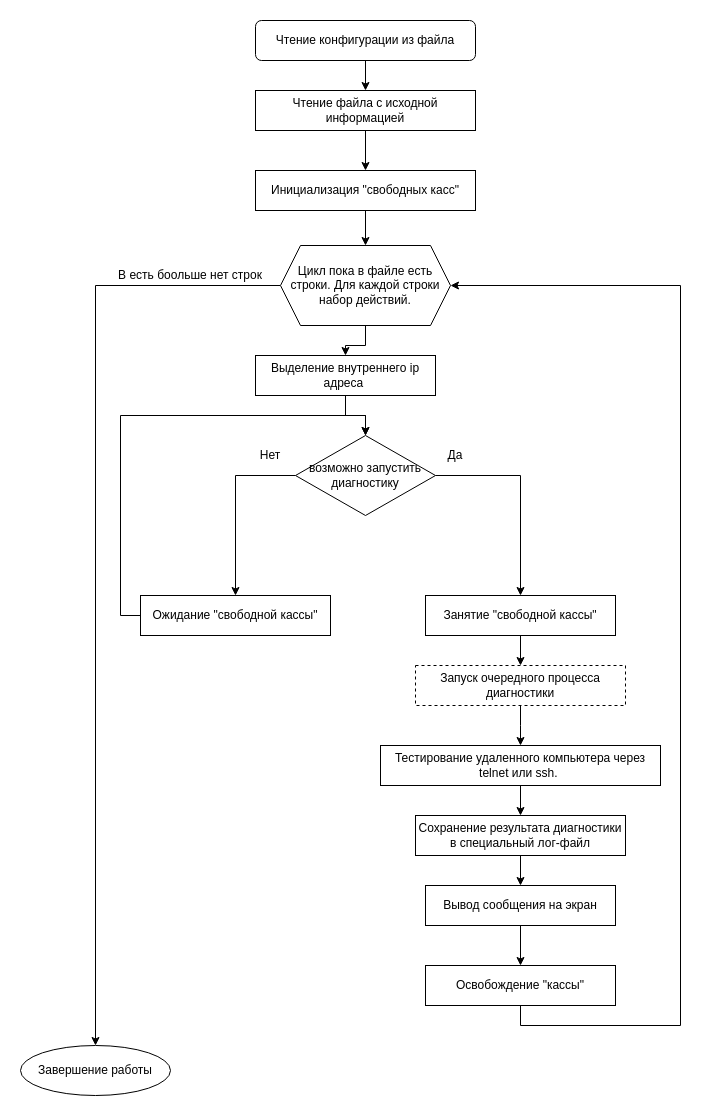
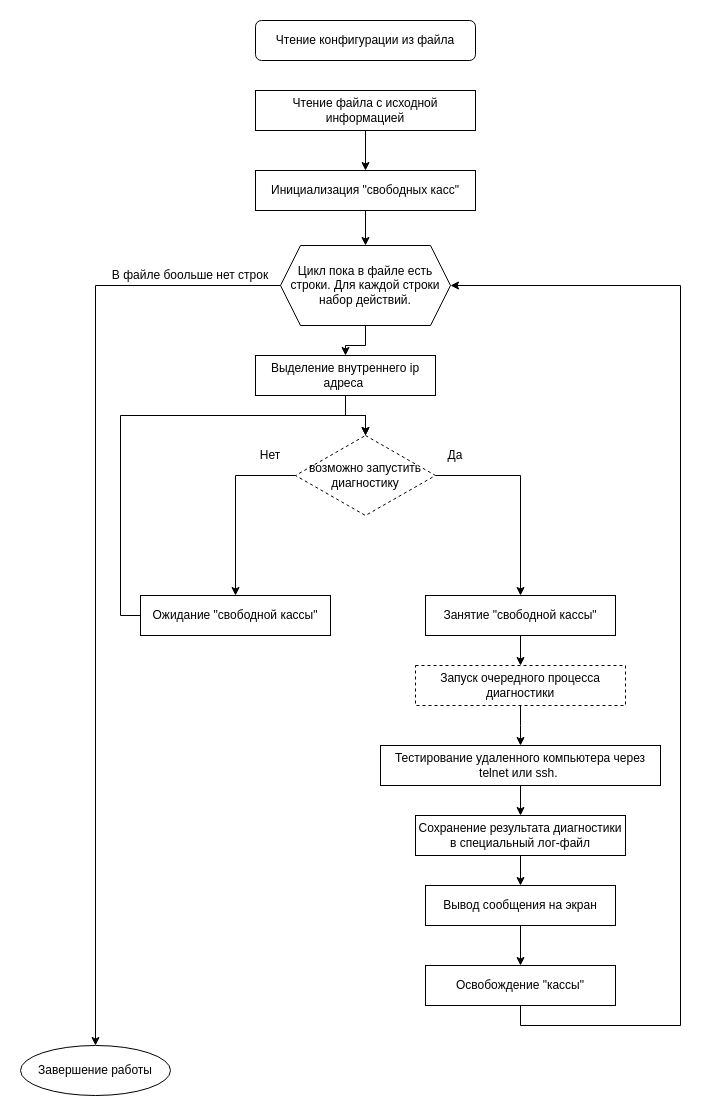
edge "Чтение конфигурации из файла" -> "Чтение файла с исходной информацией": removed
node "В есть боольше нет строк": label "В есть боольше нет строк" -> "В файле боольше нет строк"
node "возможно запустить диагностику": style solid -> dashed
